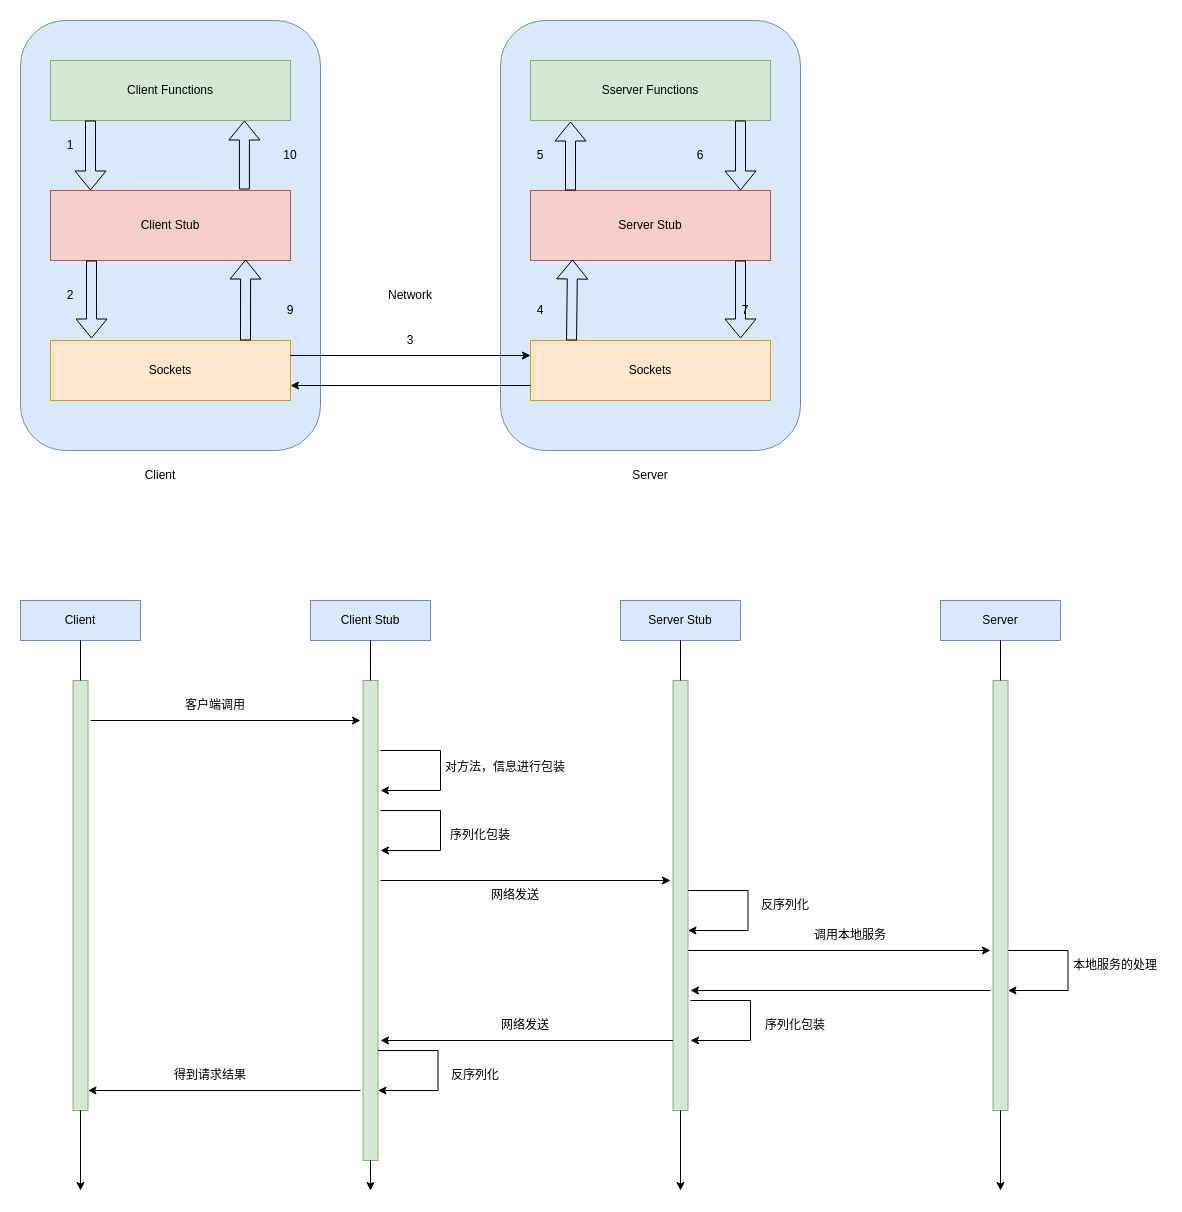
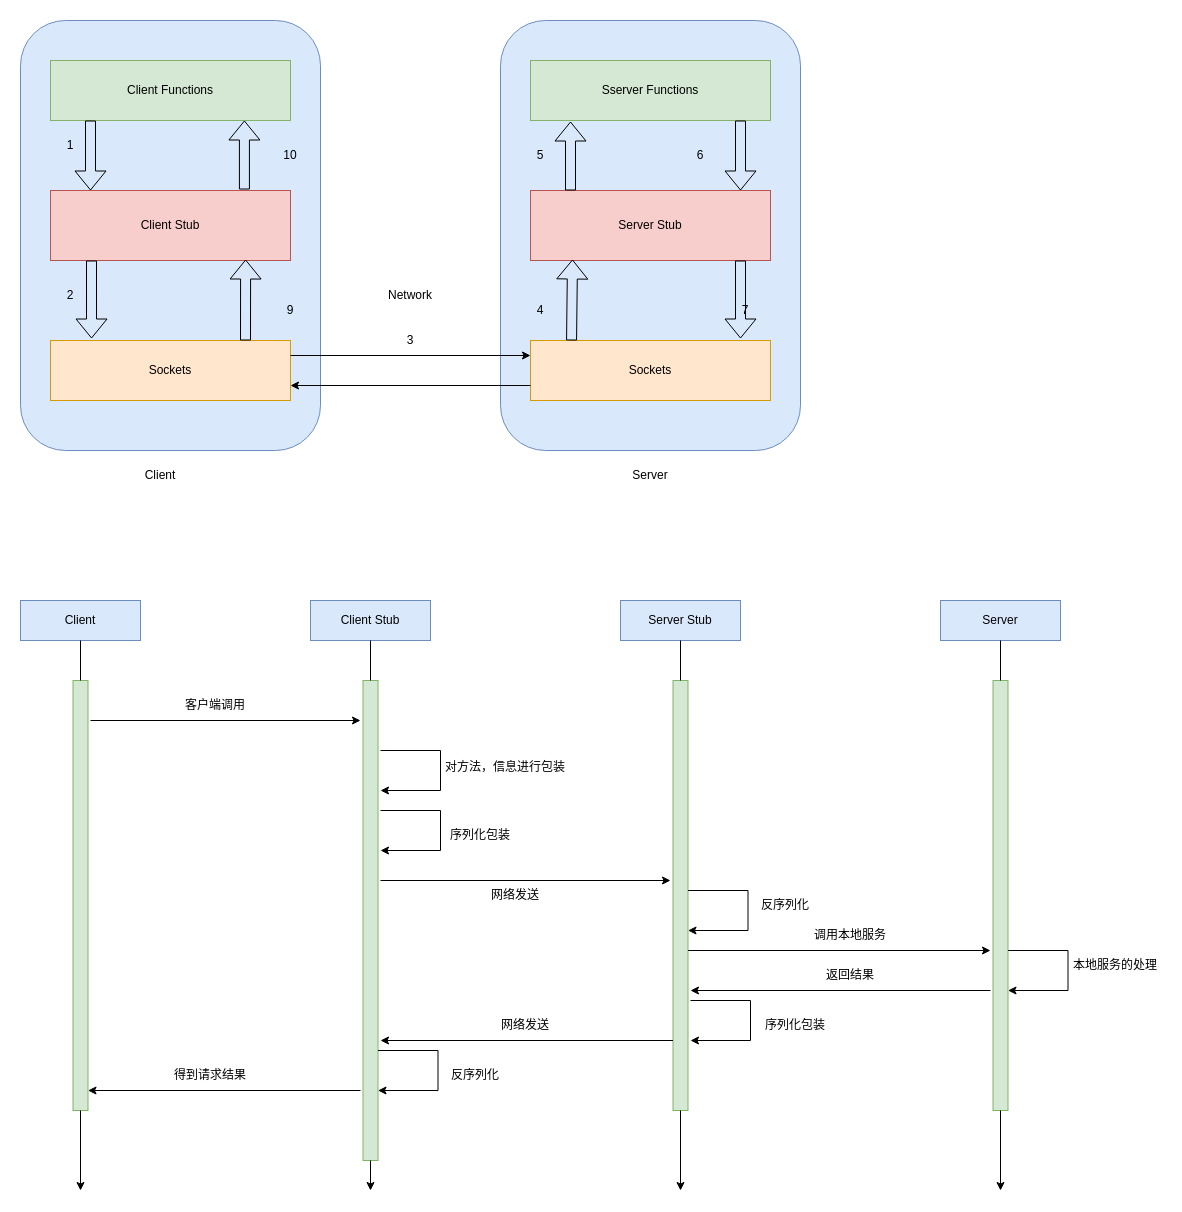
node "返回结果": added
